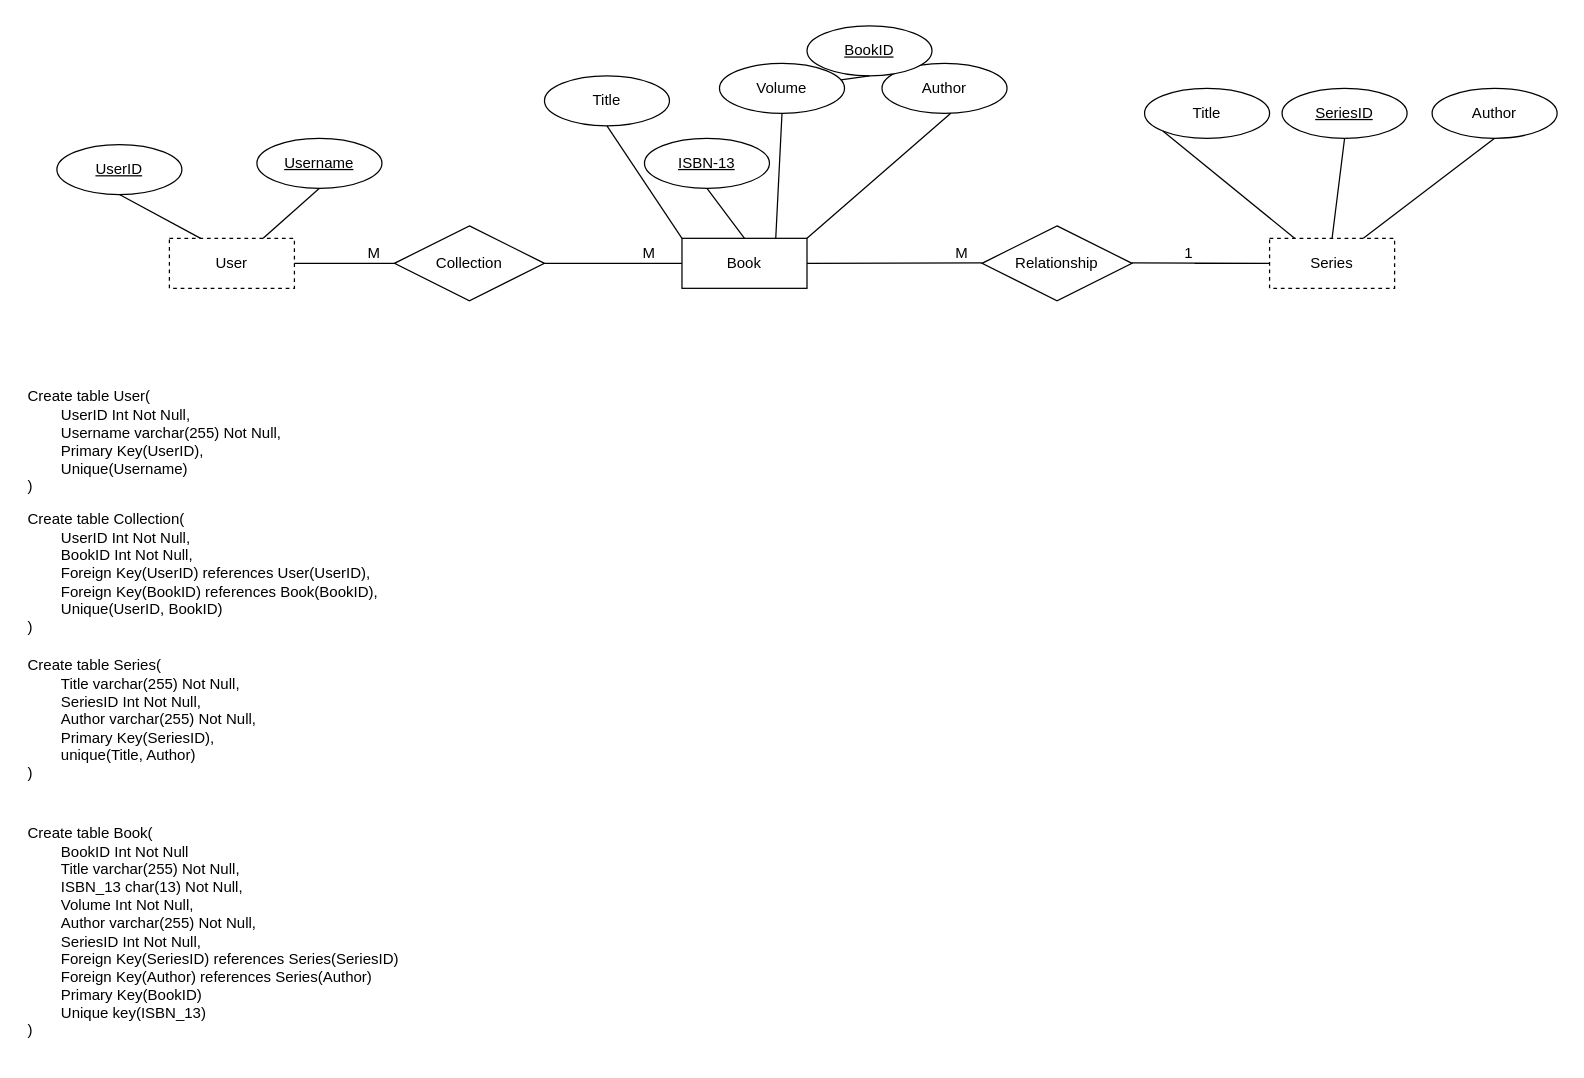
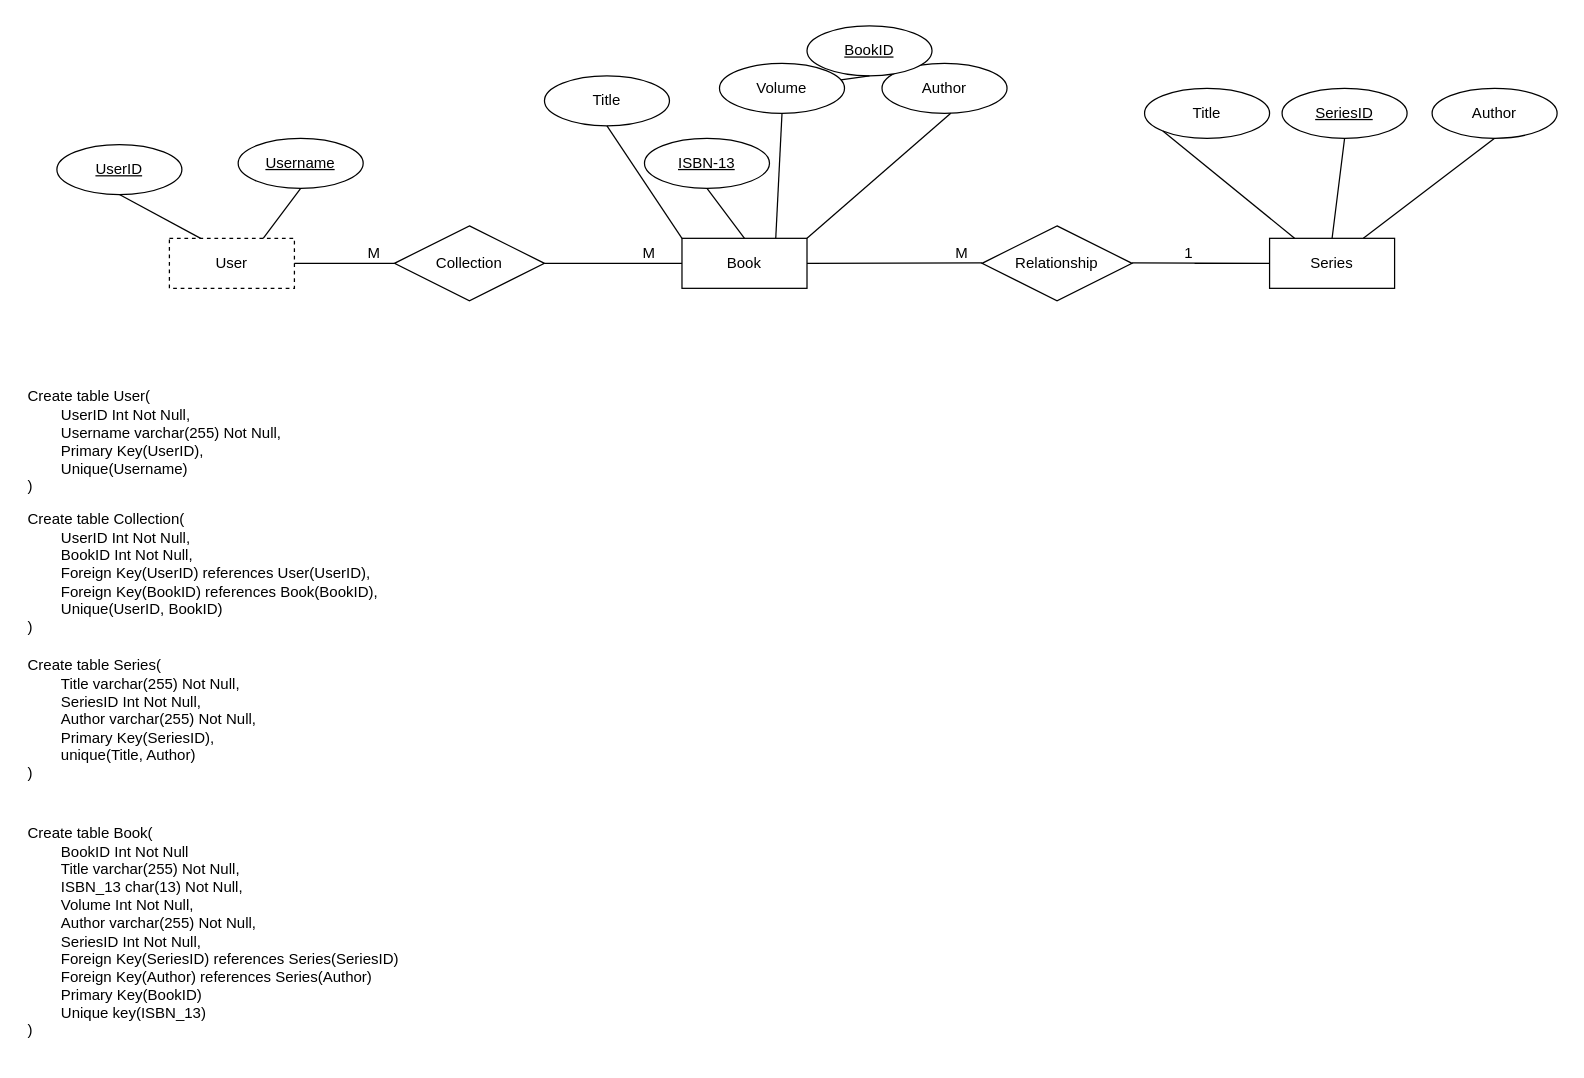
node "Username": moved (319, 163) -> (301, 163)
node "Series": style dashed -> solid
